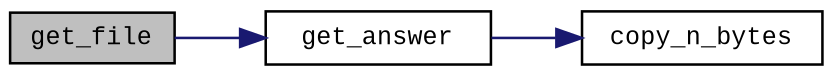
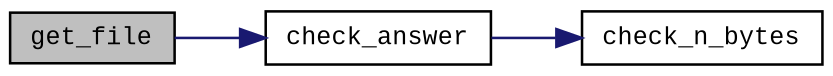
node "get_answer": label "get_answer" -> "check_answer"
node "copy_n_bytes": label "copy_n_bytes" -> "check_n_bytes"
